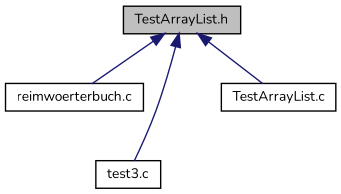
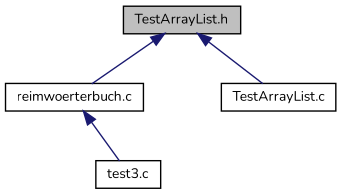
edge "test3.c" -> "TestArrayList.h": now "test3.c" -> "reimwoerterbuch.c"
